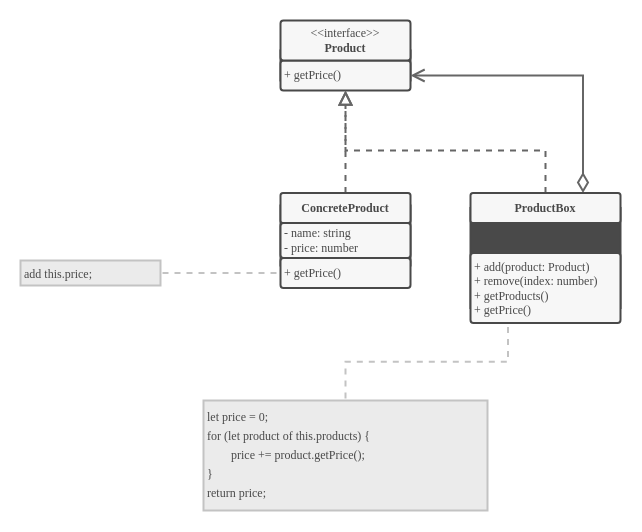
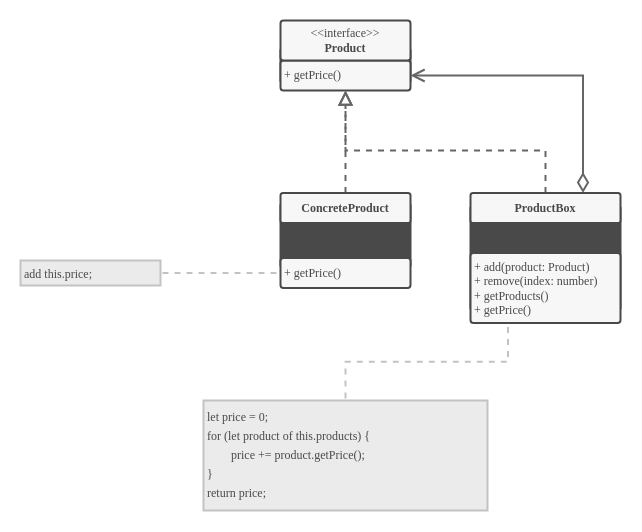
node "- name: string - price: number": removed
